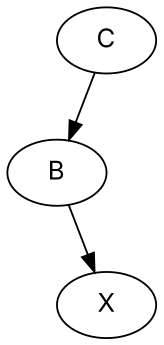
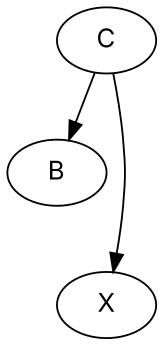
edge "B" -> "X": now "C" -> "X"
